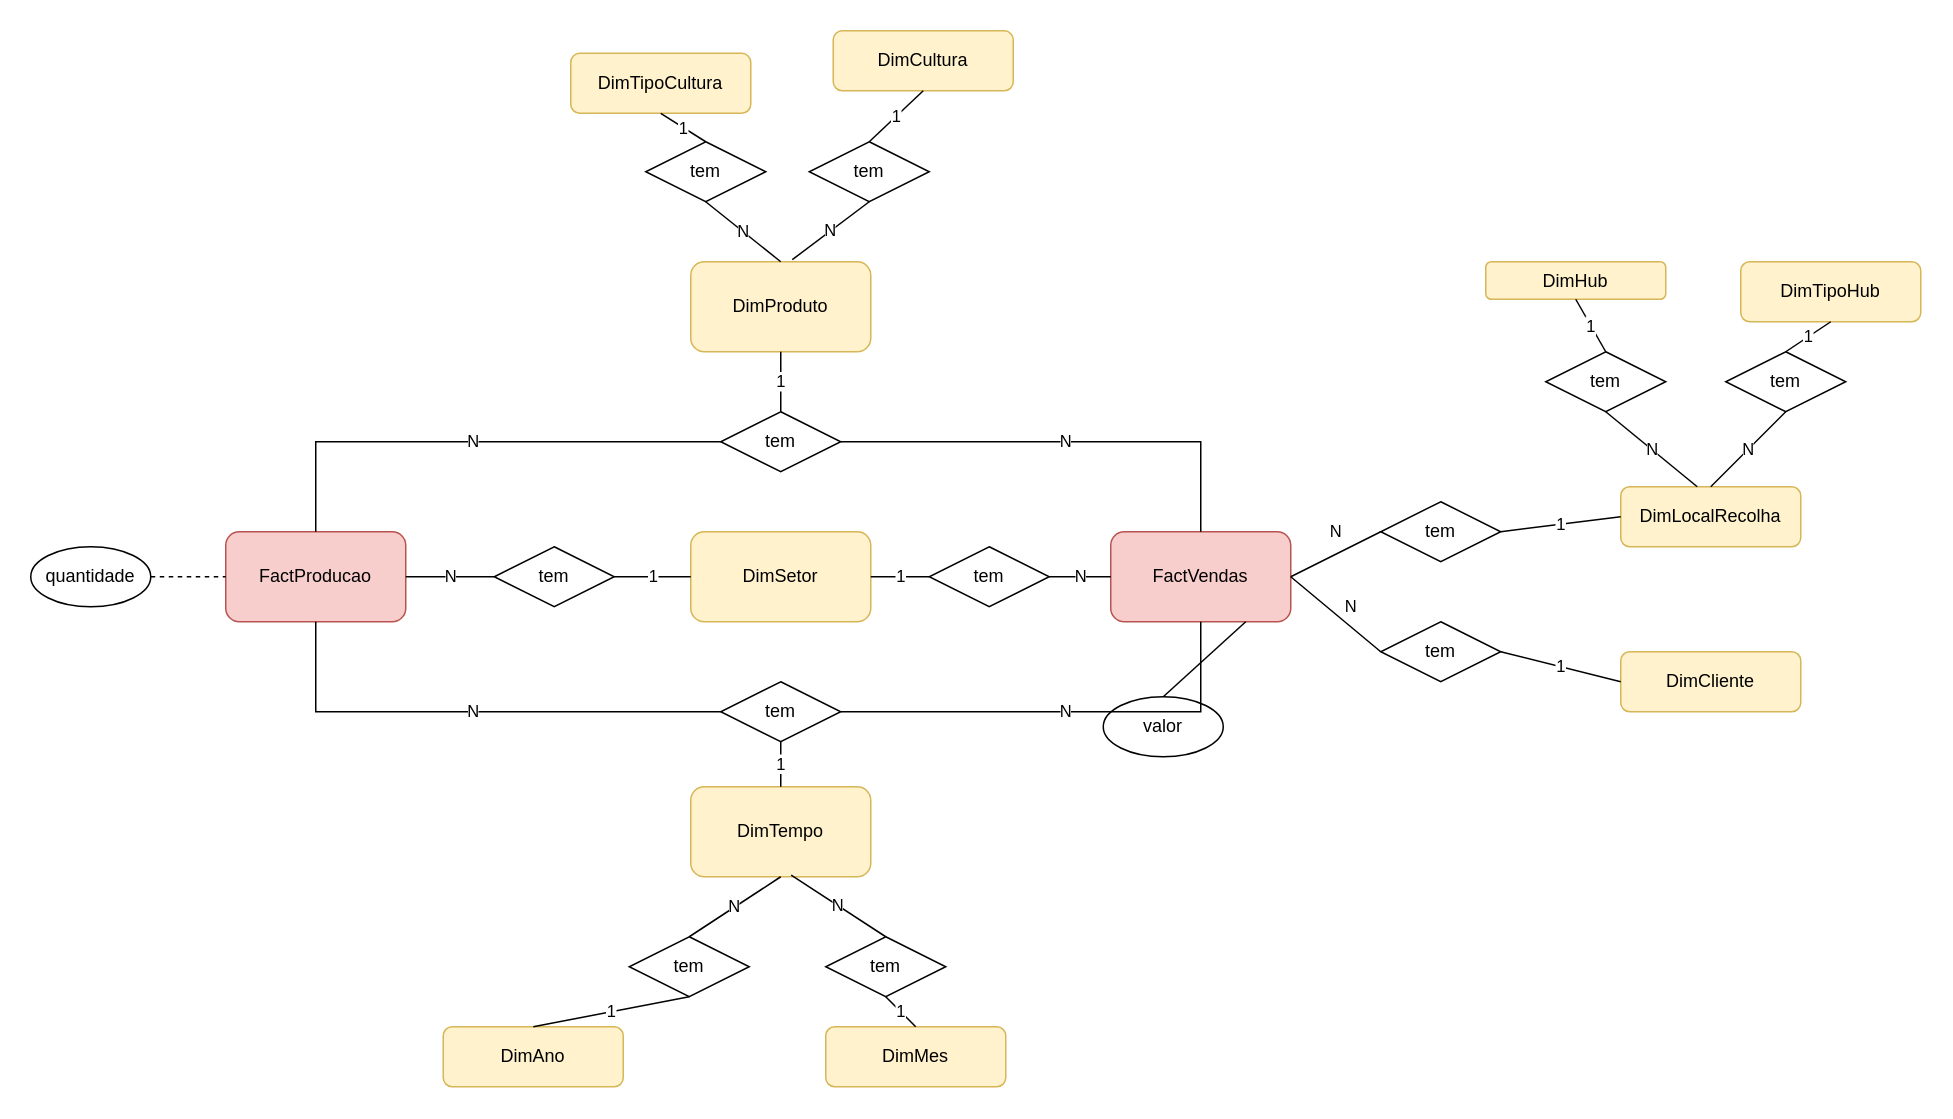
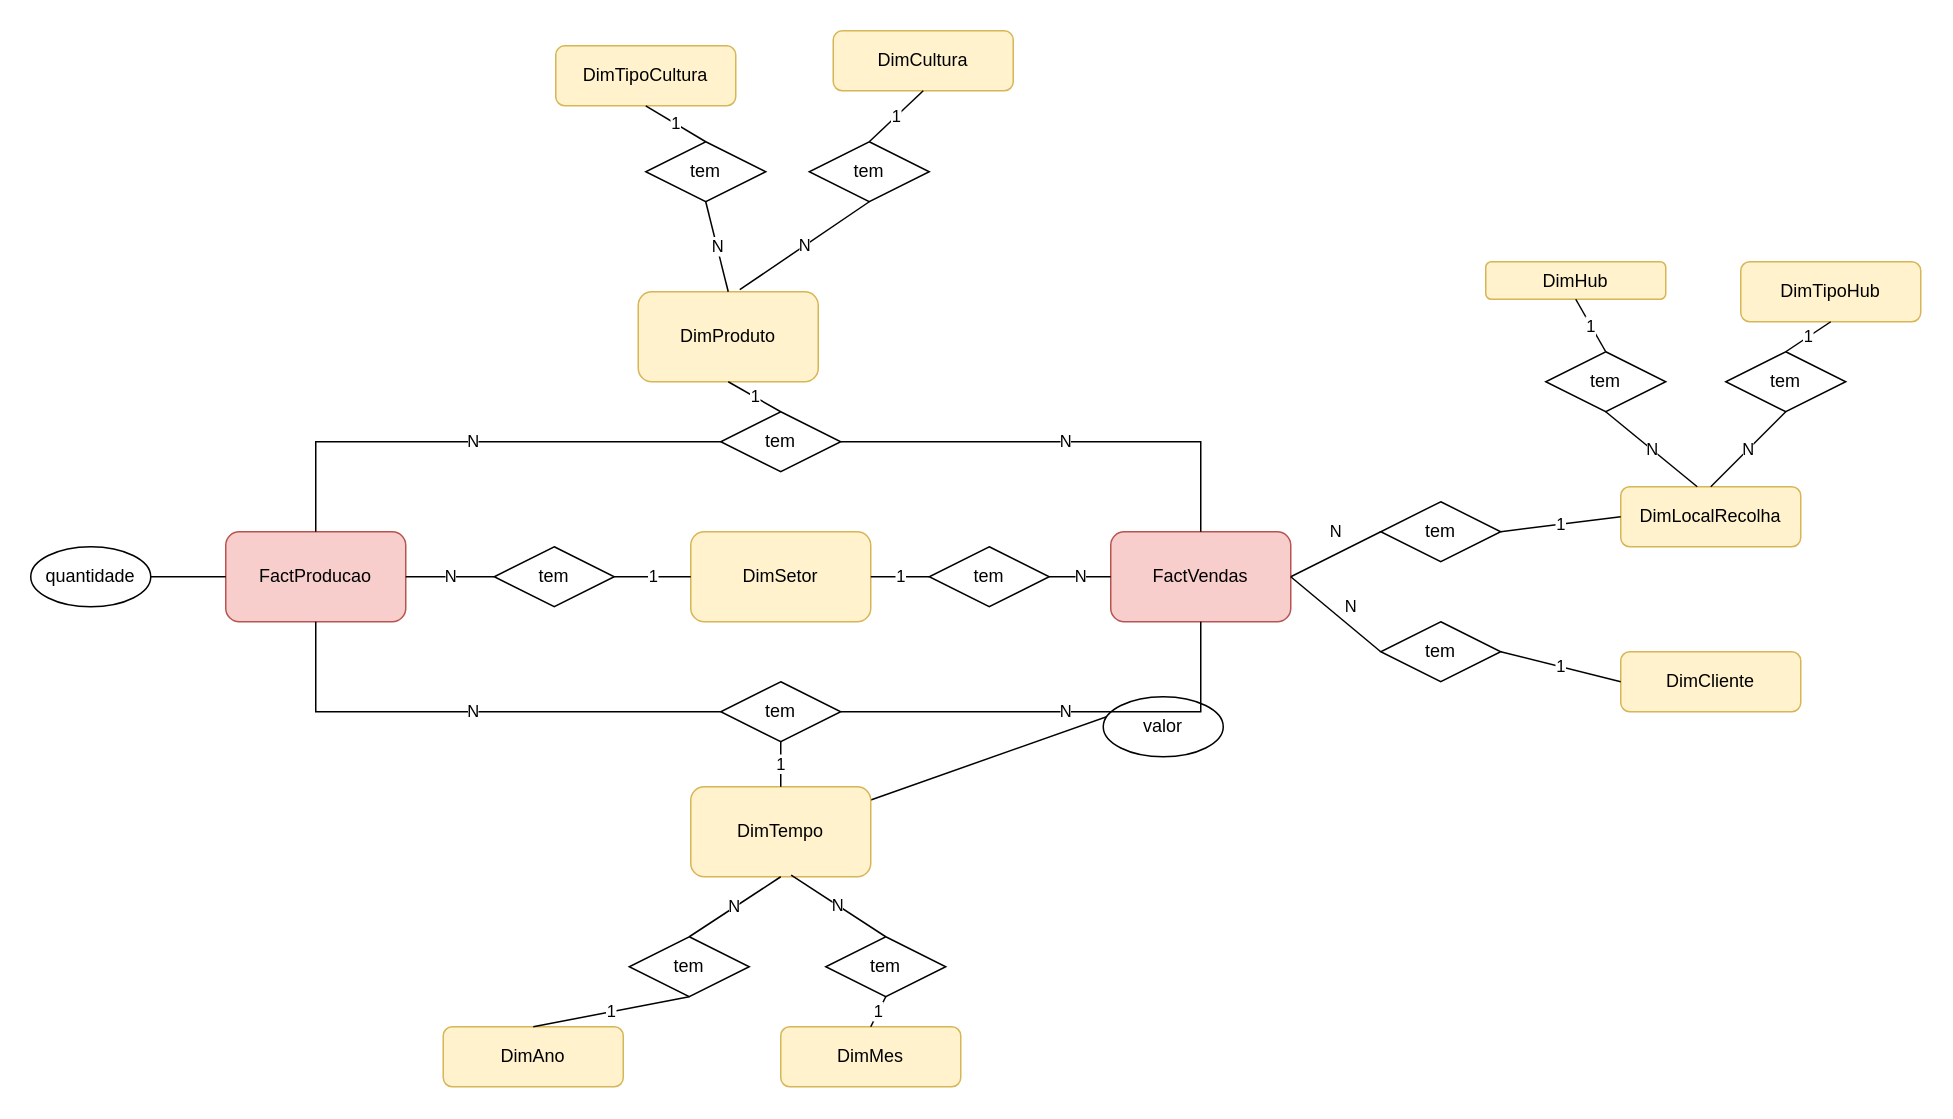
node "DimTipoCultura": moved (661, 83) -> (646, 76)
node "DimProduto": moved (781, 307) -> (728, 337)
edge "quantidade" -- "FactProducao": style dashed -> solid
edge "FactVendas" -- "valor": now "DimTempo" -- "valor"
node "DimMes": moved (916, 1057) -> (871, 1057)
